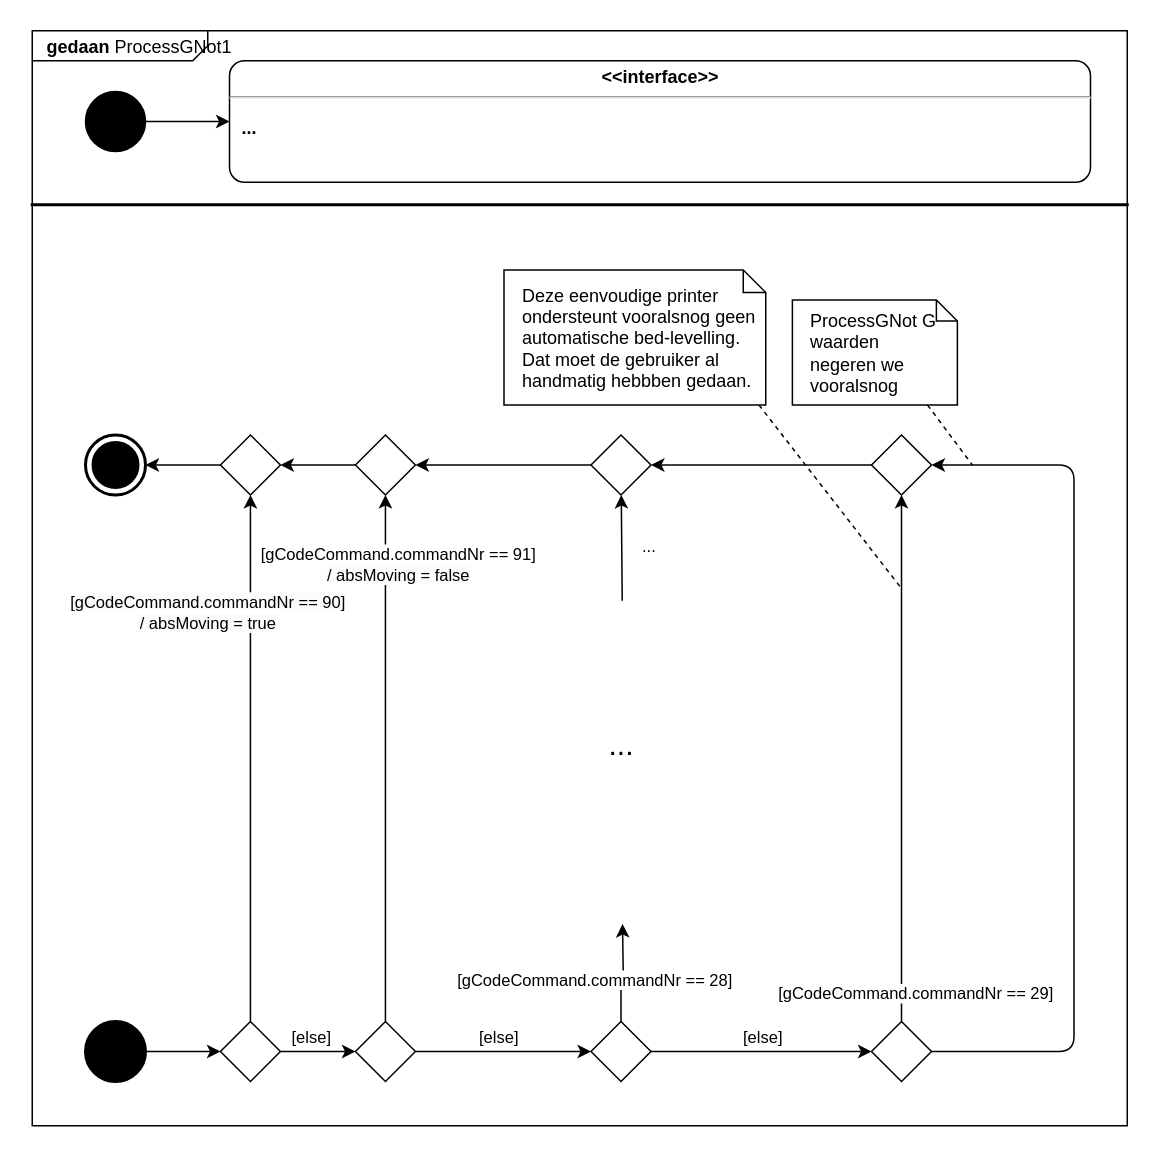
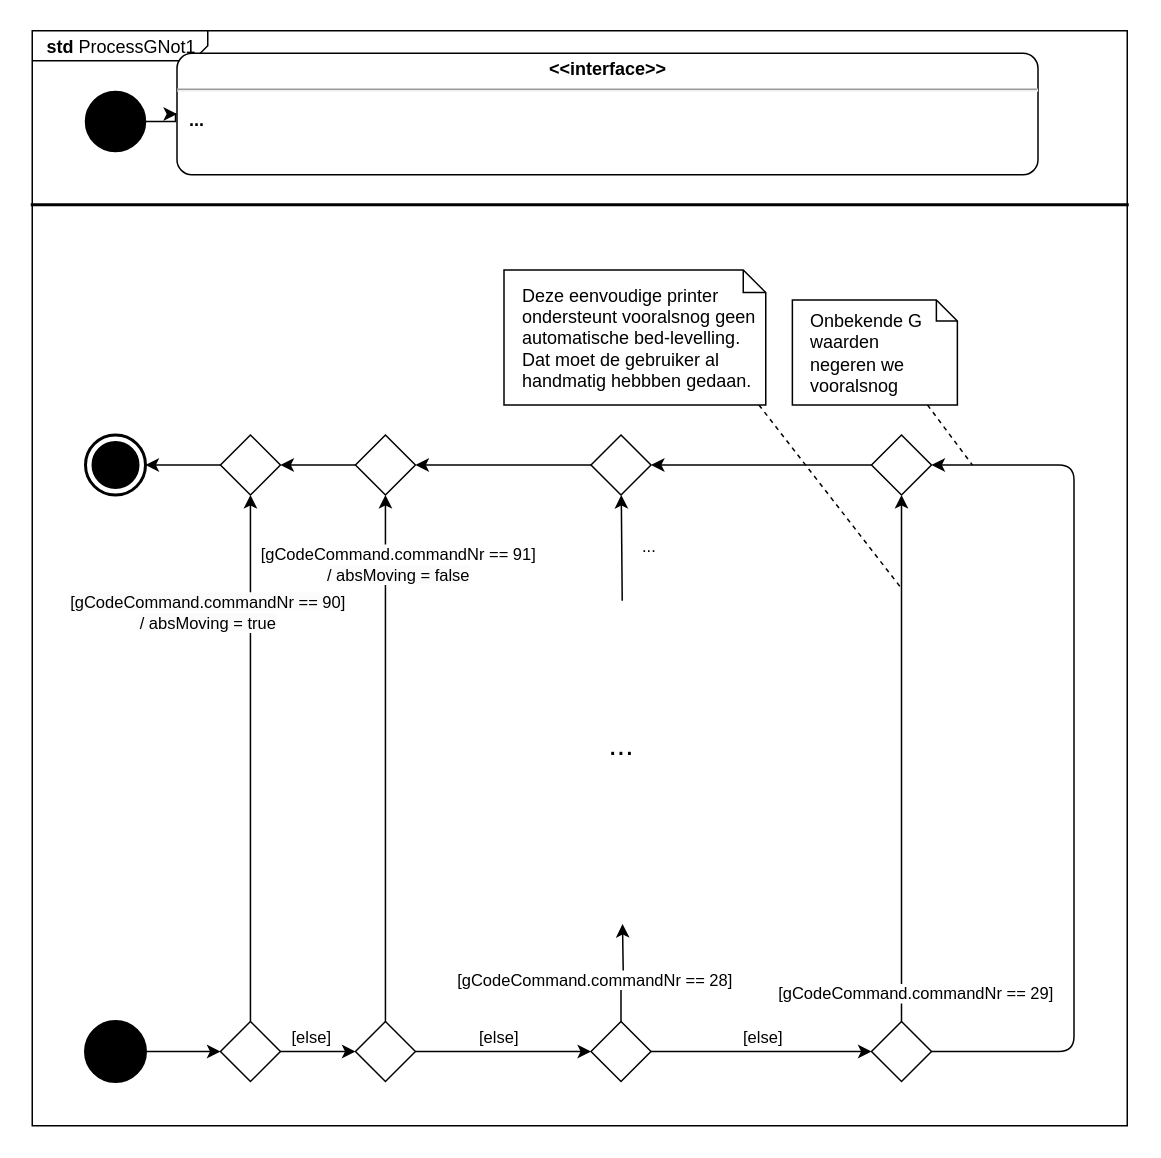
node "gedaan ProcessGNot1": label "gedaan ProcessGNot1" -> "std ProcessGNot1"
node "<<interface>> ...": moved (660, 122) -> (608, 114)
node "ProcessGNot G waarden negeren we vooralsnog": label "ProcessGNot G waarden negeren we vooralsnog" -> "Onbekende G waarden negeren we vooralsnog"
